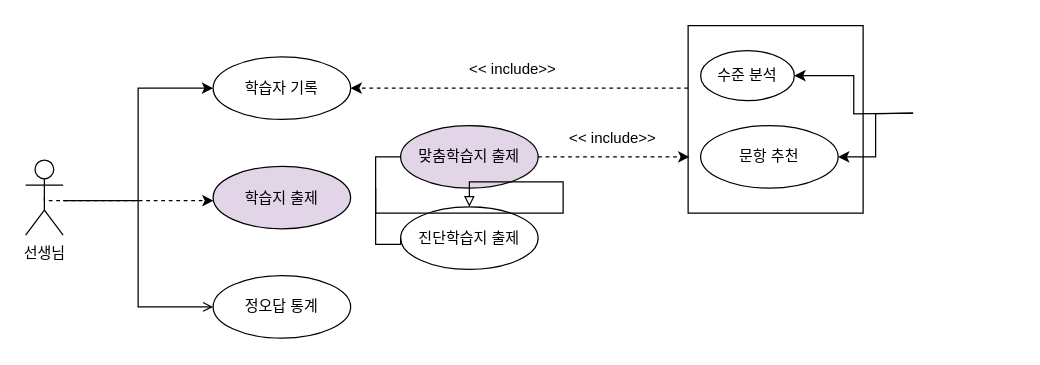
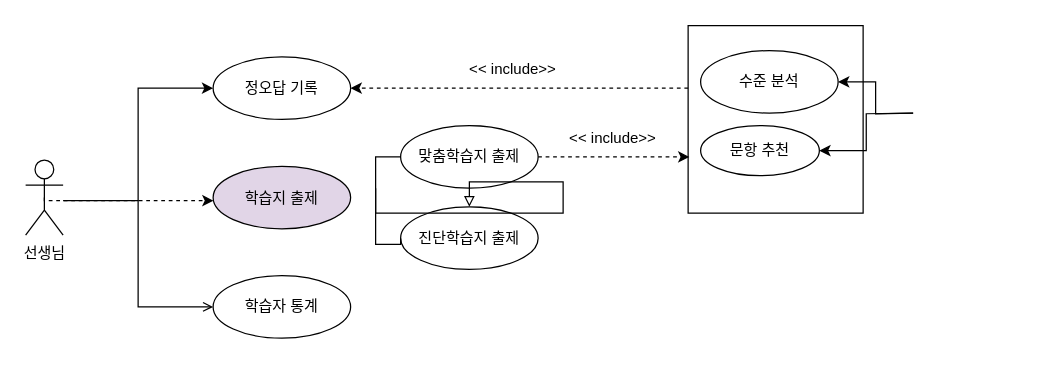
node "수준 분석": size 94x50 -> 138x63
node "학습자 기록": label "학습자 기록" -> "정오답 기록"
node "맞춤학습지 출제": fillcolor #e1d5e7 -> #ffffff
node "문항 추천": size 138x63 -> 119x50
node "정오답 통계": label "정오답 통계" -> "학습자 통계"
